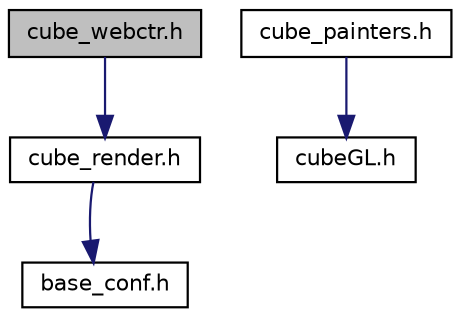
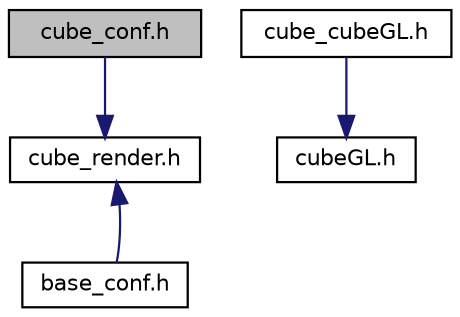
node "cube_webctr.h": label "cube_webctr.h" -> "cube_conf.h"
node "cube_painters.h": label "cube_painters.h" -> "cube_cubeGL.h"
edge "cube_render.h" -> "base_conf.h": reversed
